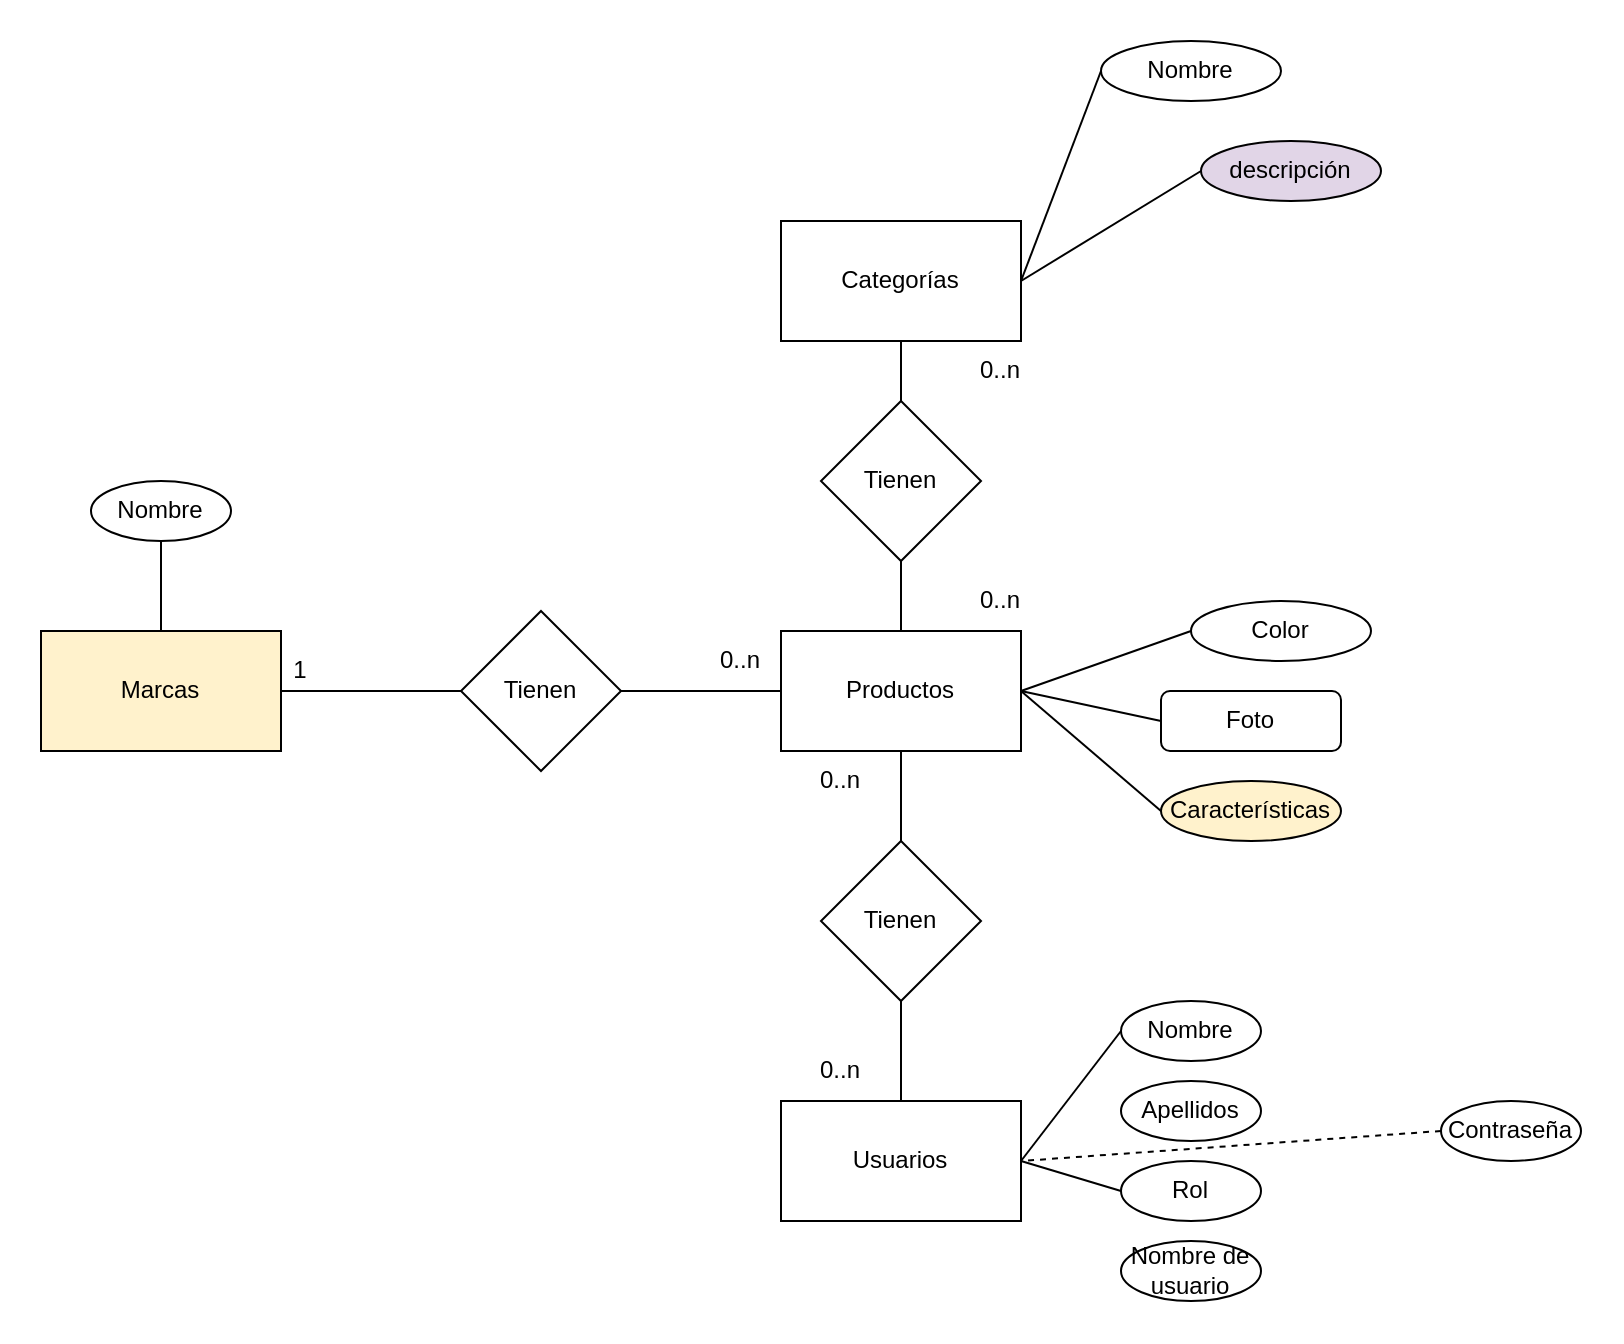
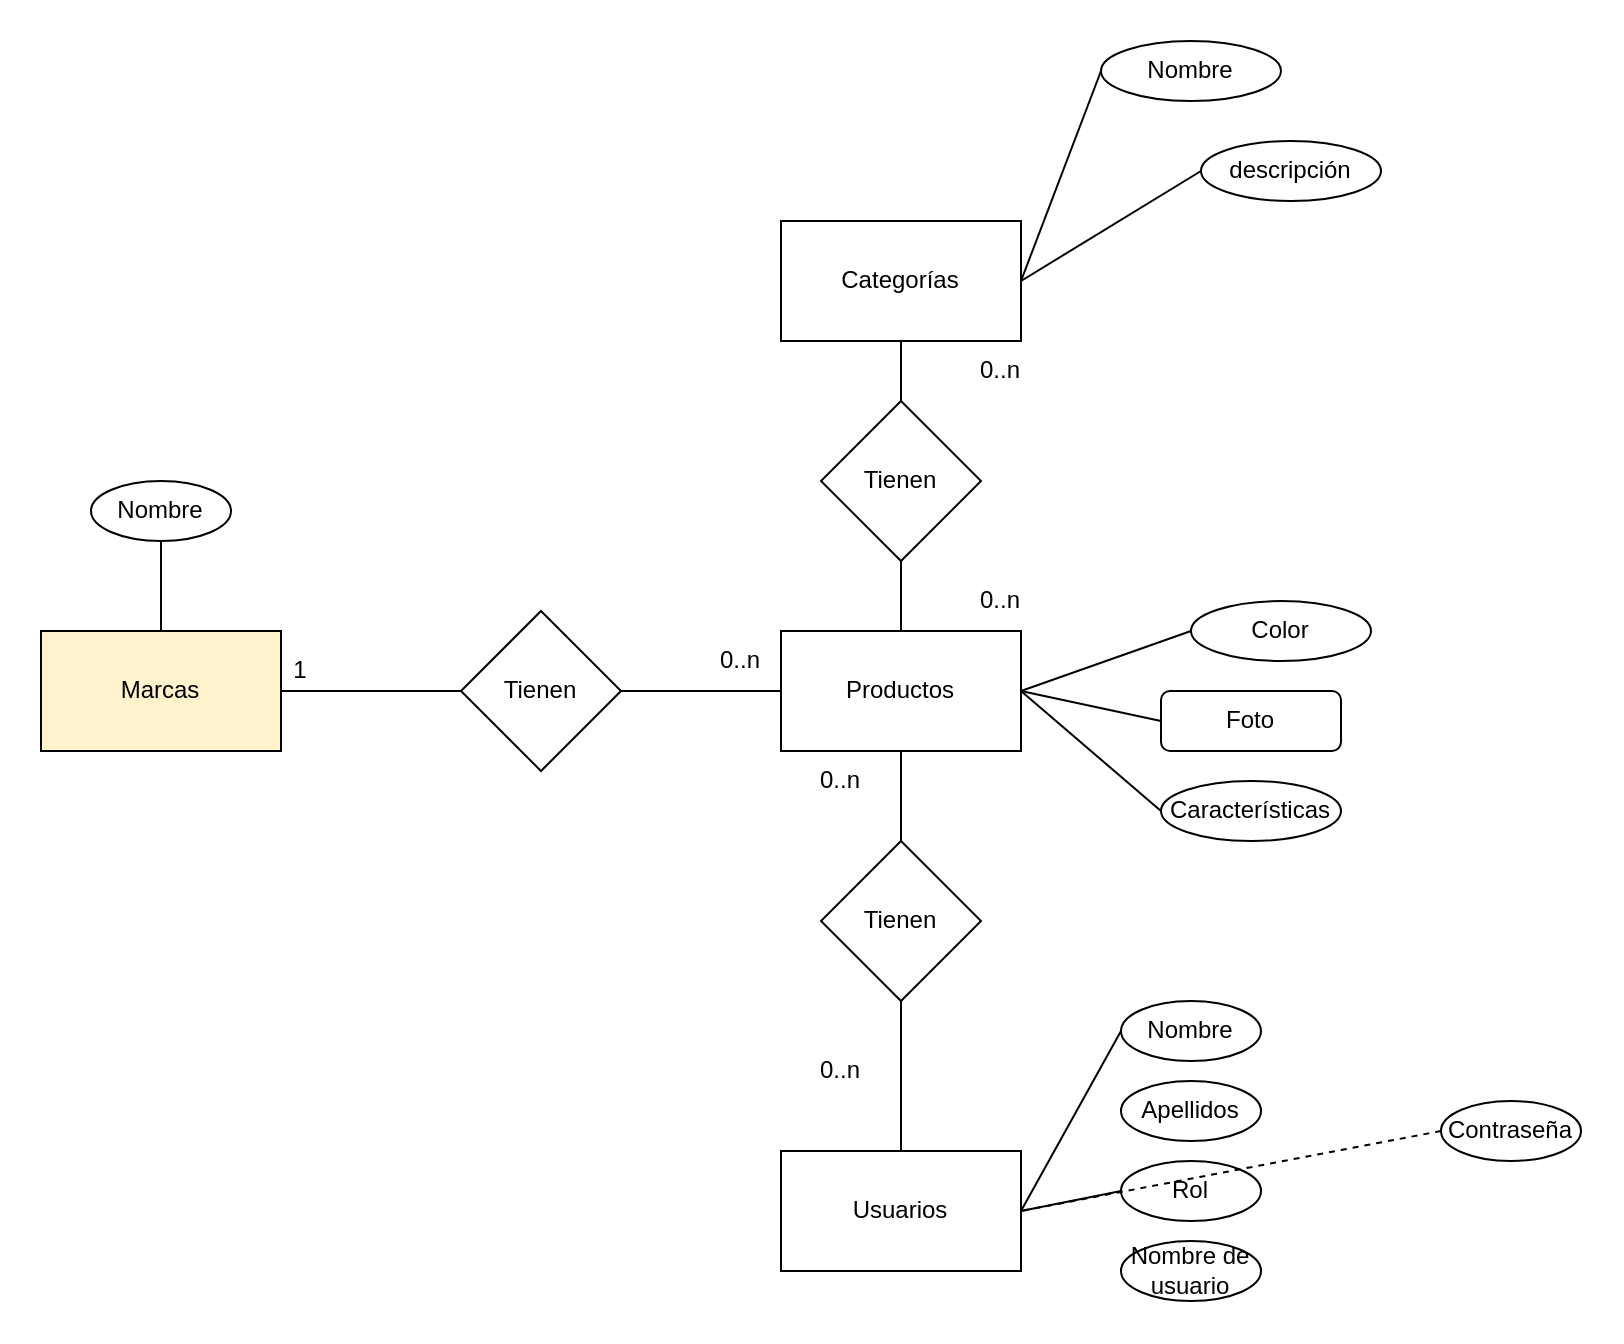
node "descripción": fillcolor #e1d5e7 -> #ffffff
node "Características": fillcolor #fff2cc -> #ffffff
node "Usuarios": moved (901, 1161) -> (901, 1211)
